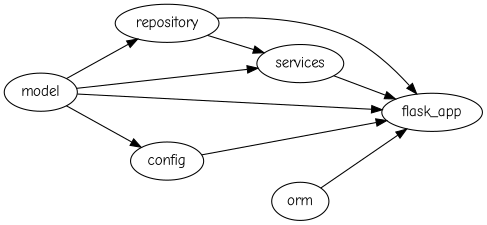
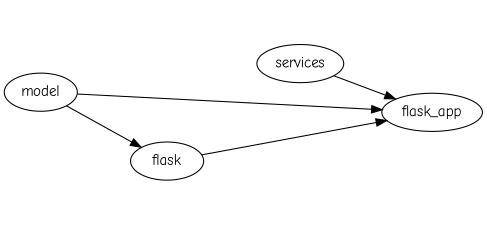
node "repository": removed
edge "model" -> "services": removed
node "config": label "config" -> "flask"
node "orm": removed
